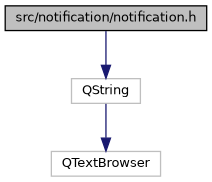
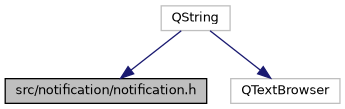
edge "src/notification/notification.h" -> "QString": reversed
